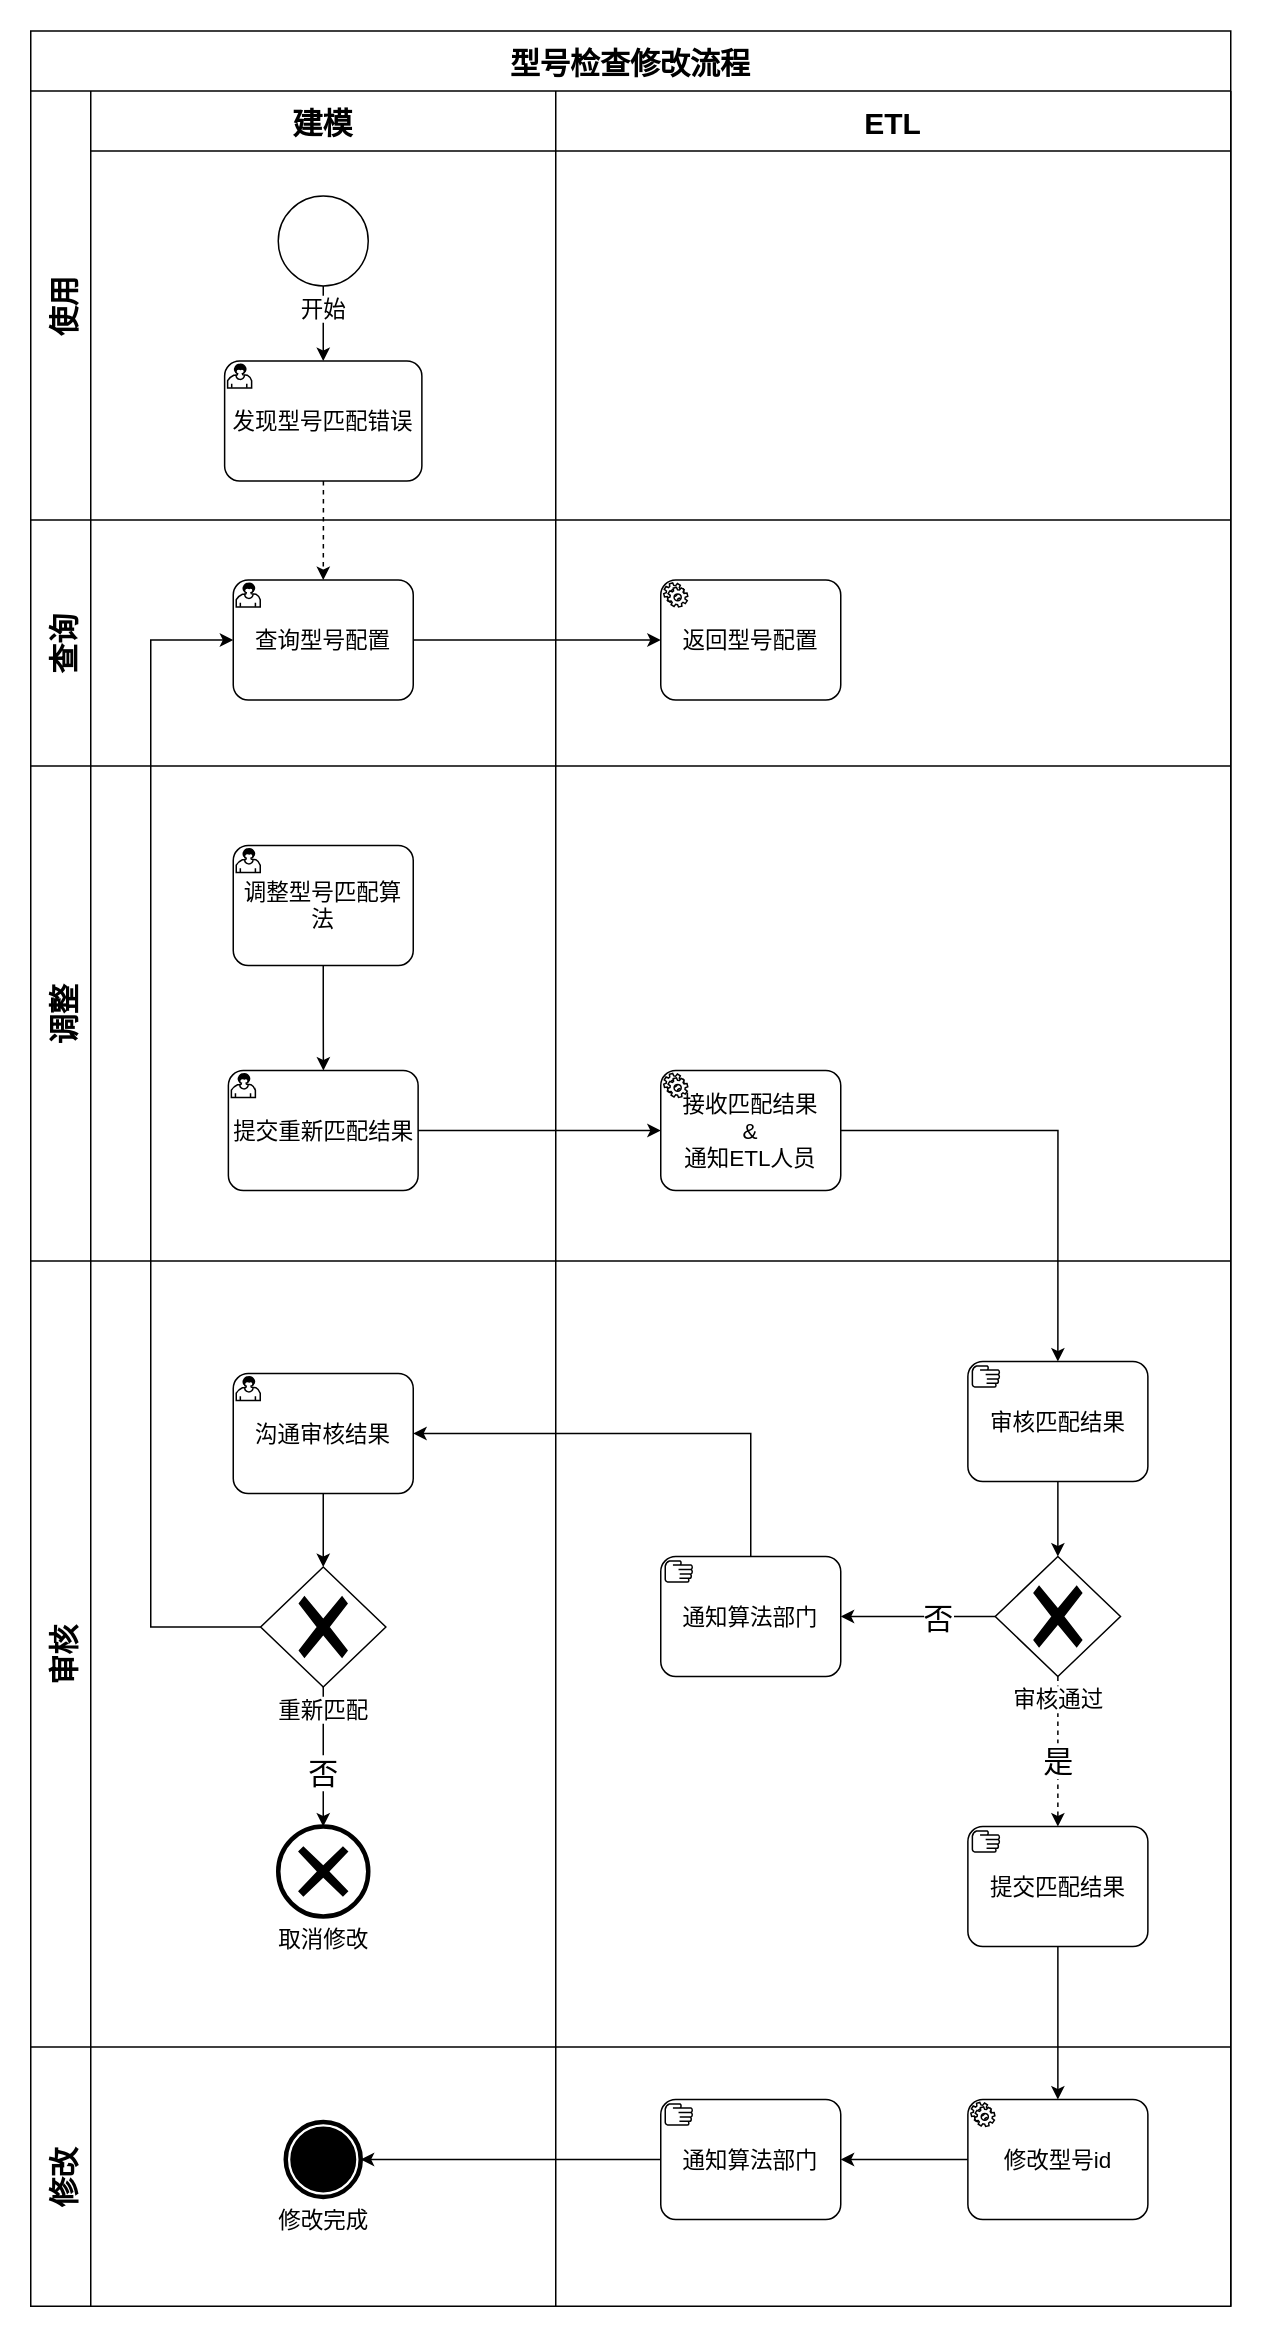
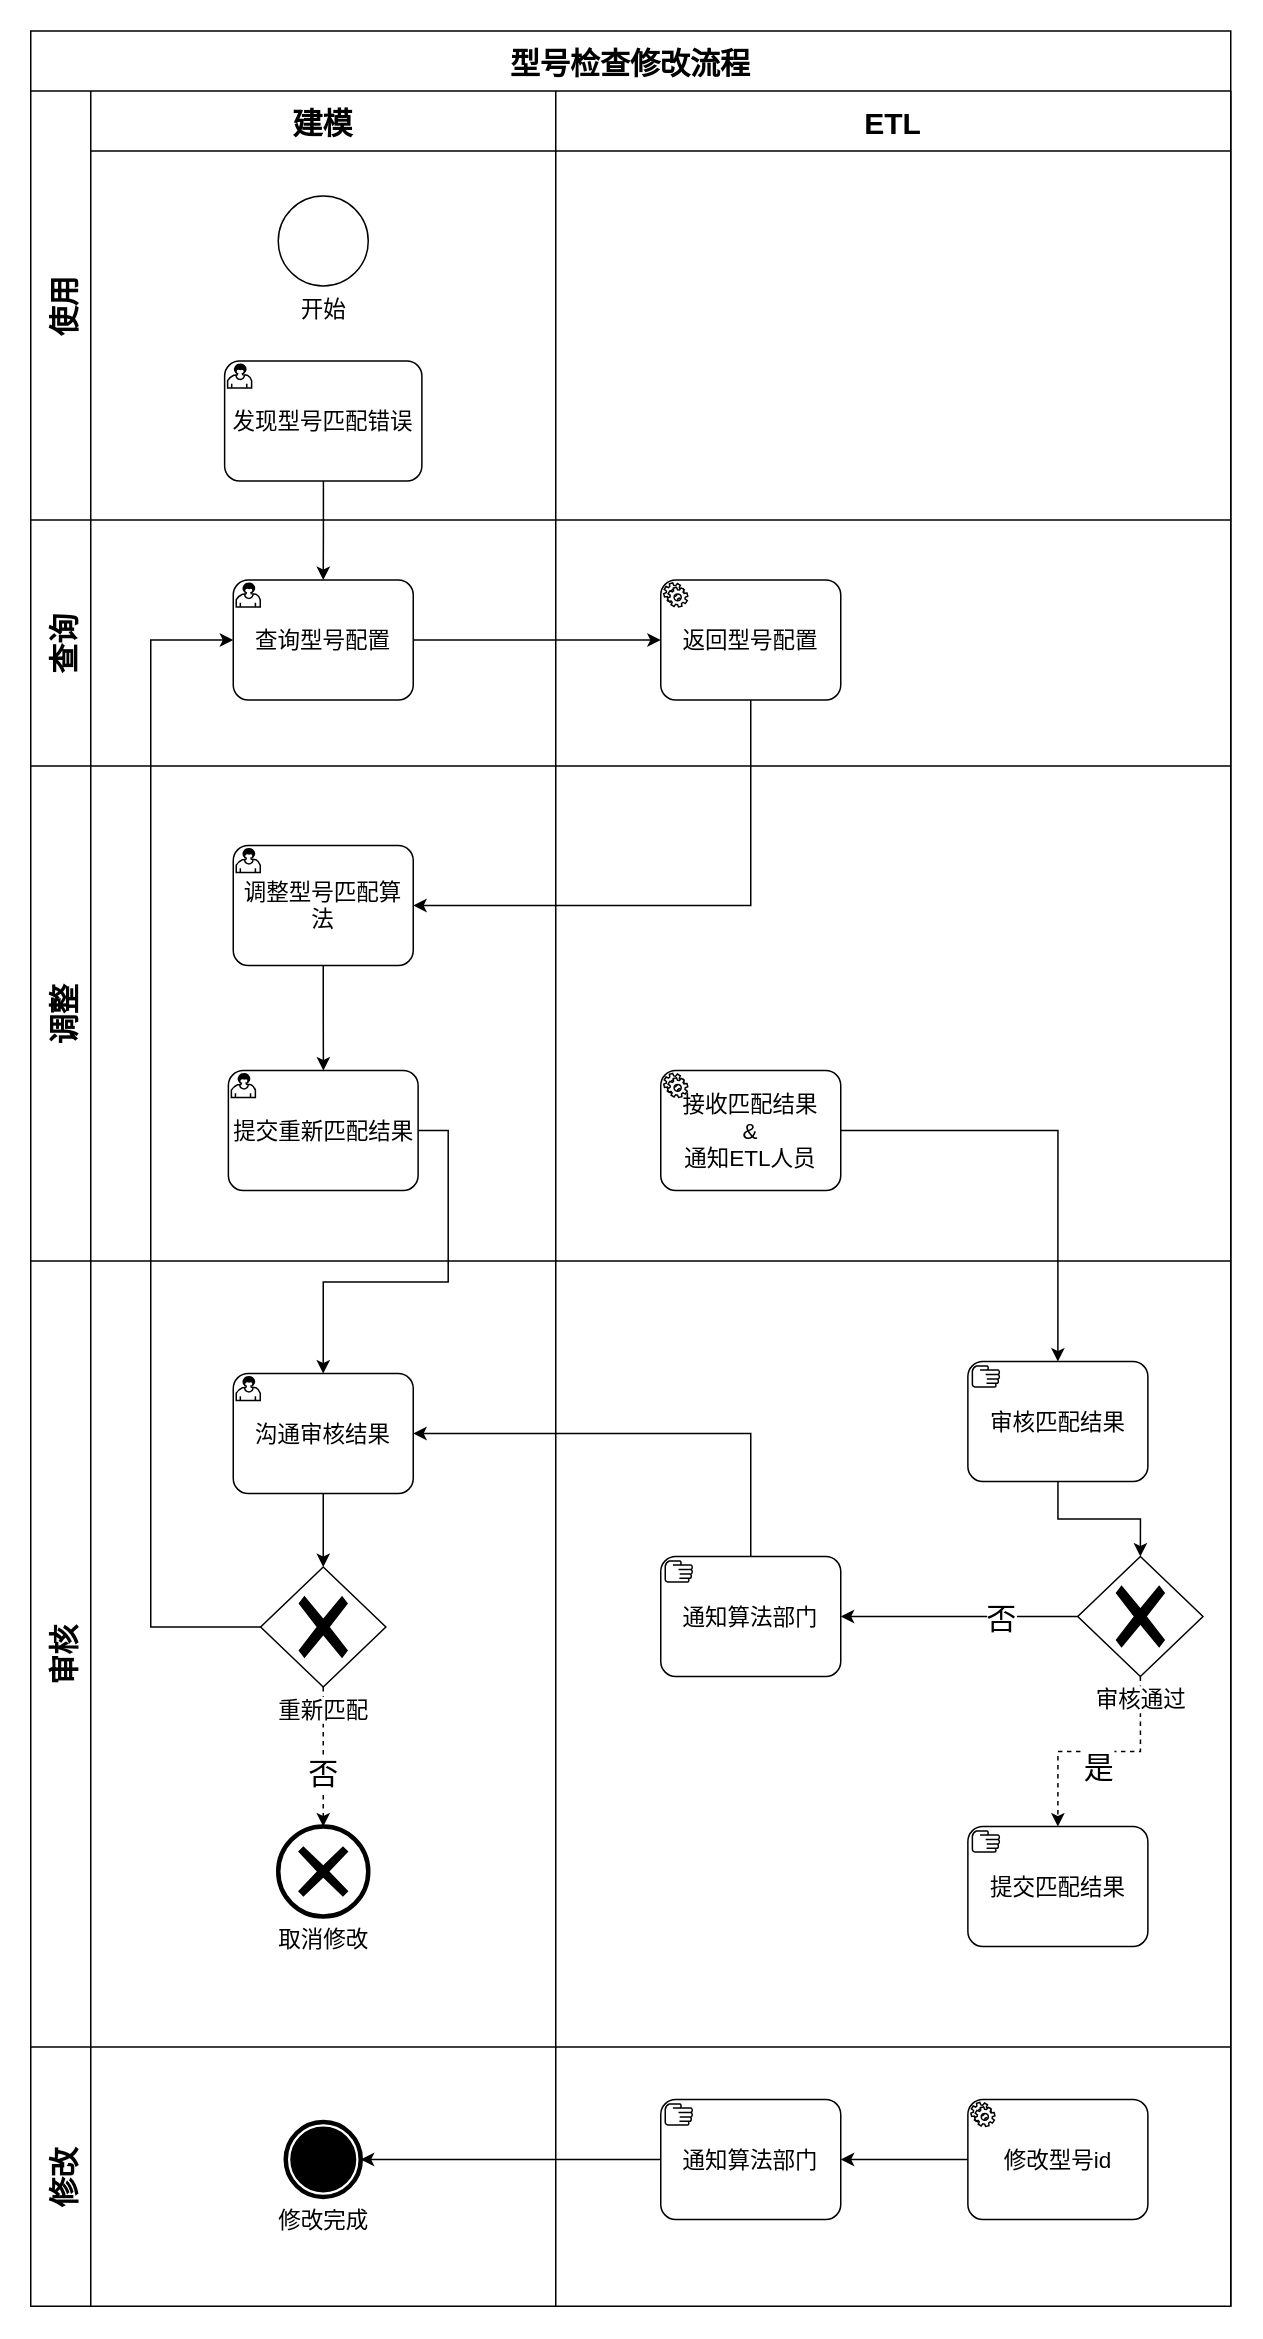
edge "开始" -> "发现型号匹配错误": removed
edge "发现型号匹配错误" -> "查询型号配置": style dashed -> solid
edge "返回型号配置" -> "调整型号匹配算法": added
edge "提交重新匹配结果" -> "接收匹配结果&通知ETL人员": now "提交重新匹配结果" -> "沟通审核结果"
node "审核通过": moved (1058, 1616) -> (1140, 1616)
edge "重新匹配" -> "取消修改": style solid -> dashed
edge "提交匹配结果" -> "修改型号id": removed
